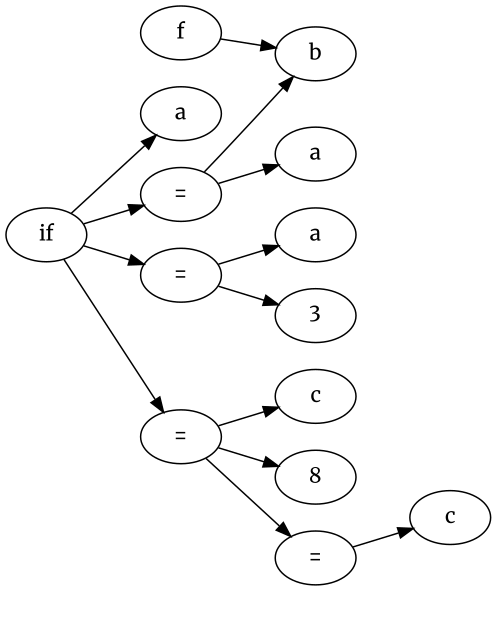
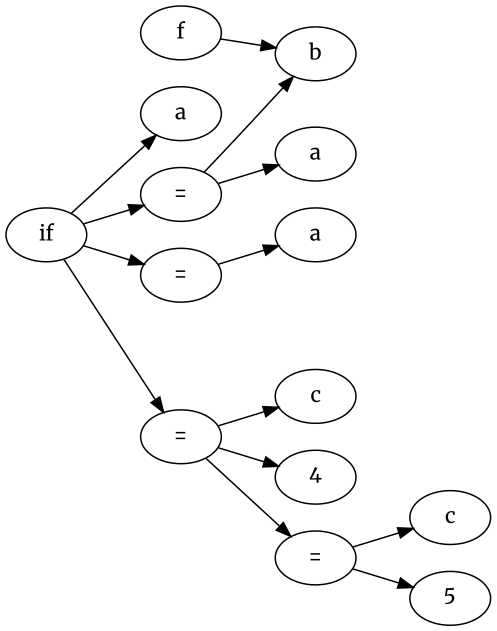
node "3": removed
node "8": label "8" -> "4"
node "5": added
